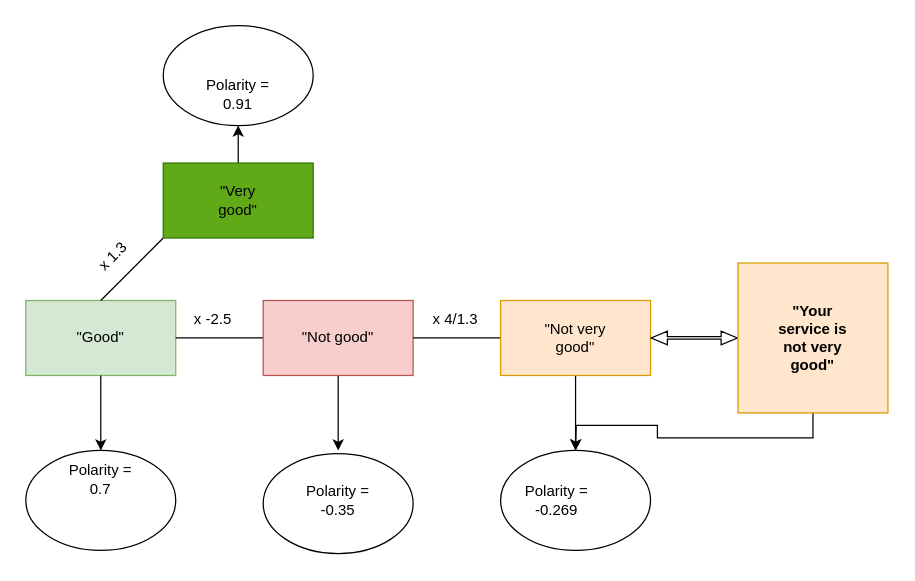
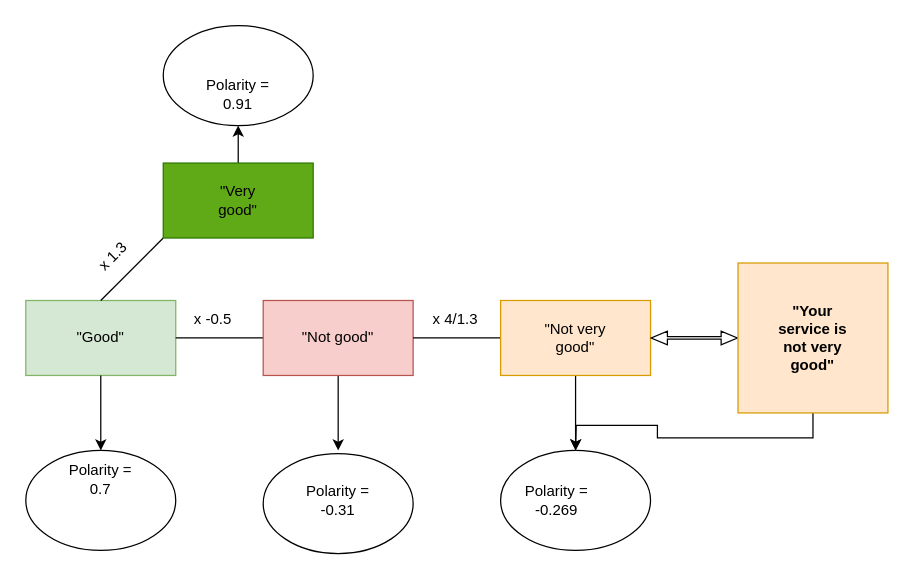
node "x -2.5": label "x -2.5" -> "x -0.5"
node "Polarity = -0.35": label "Polarity = -0.35" -> "Polarity = -0.31"
